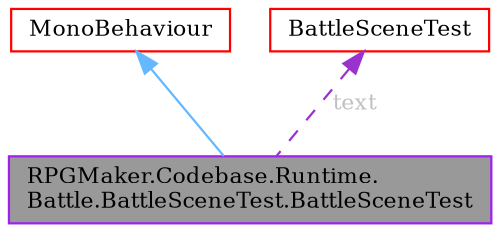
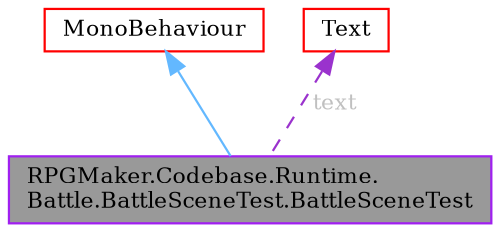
node "BattleSceneTest": label "BattleSceneTest" -> "Text"
